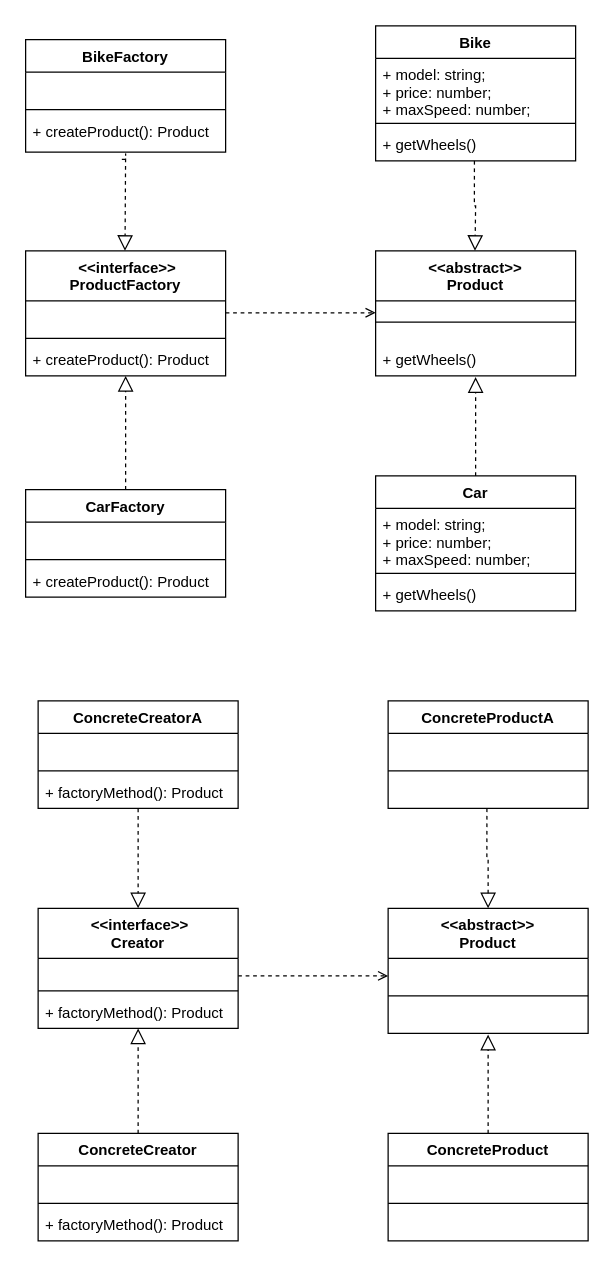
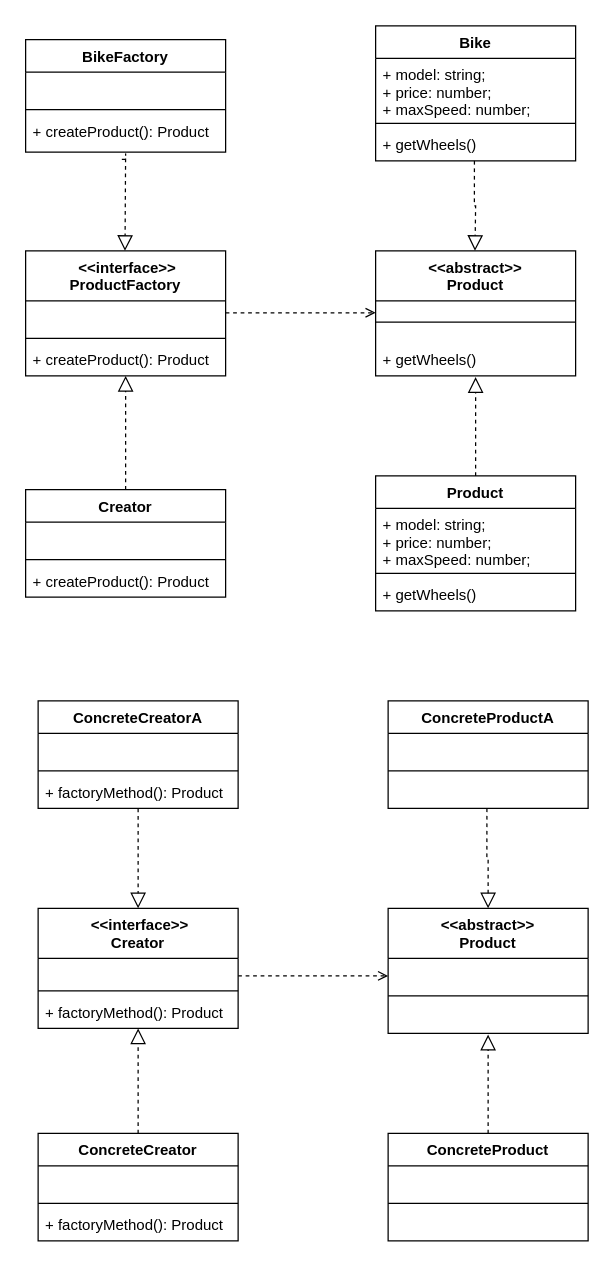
node "Car": label "Car" -> "Product"
node "CarFactory": label "CarFactory" -> "Creator"
